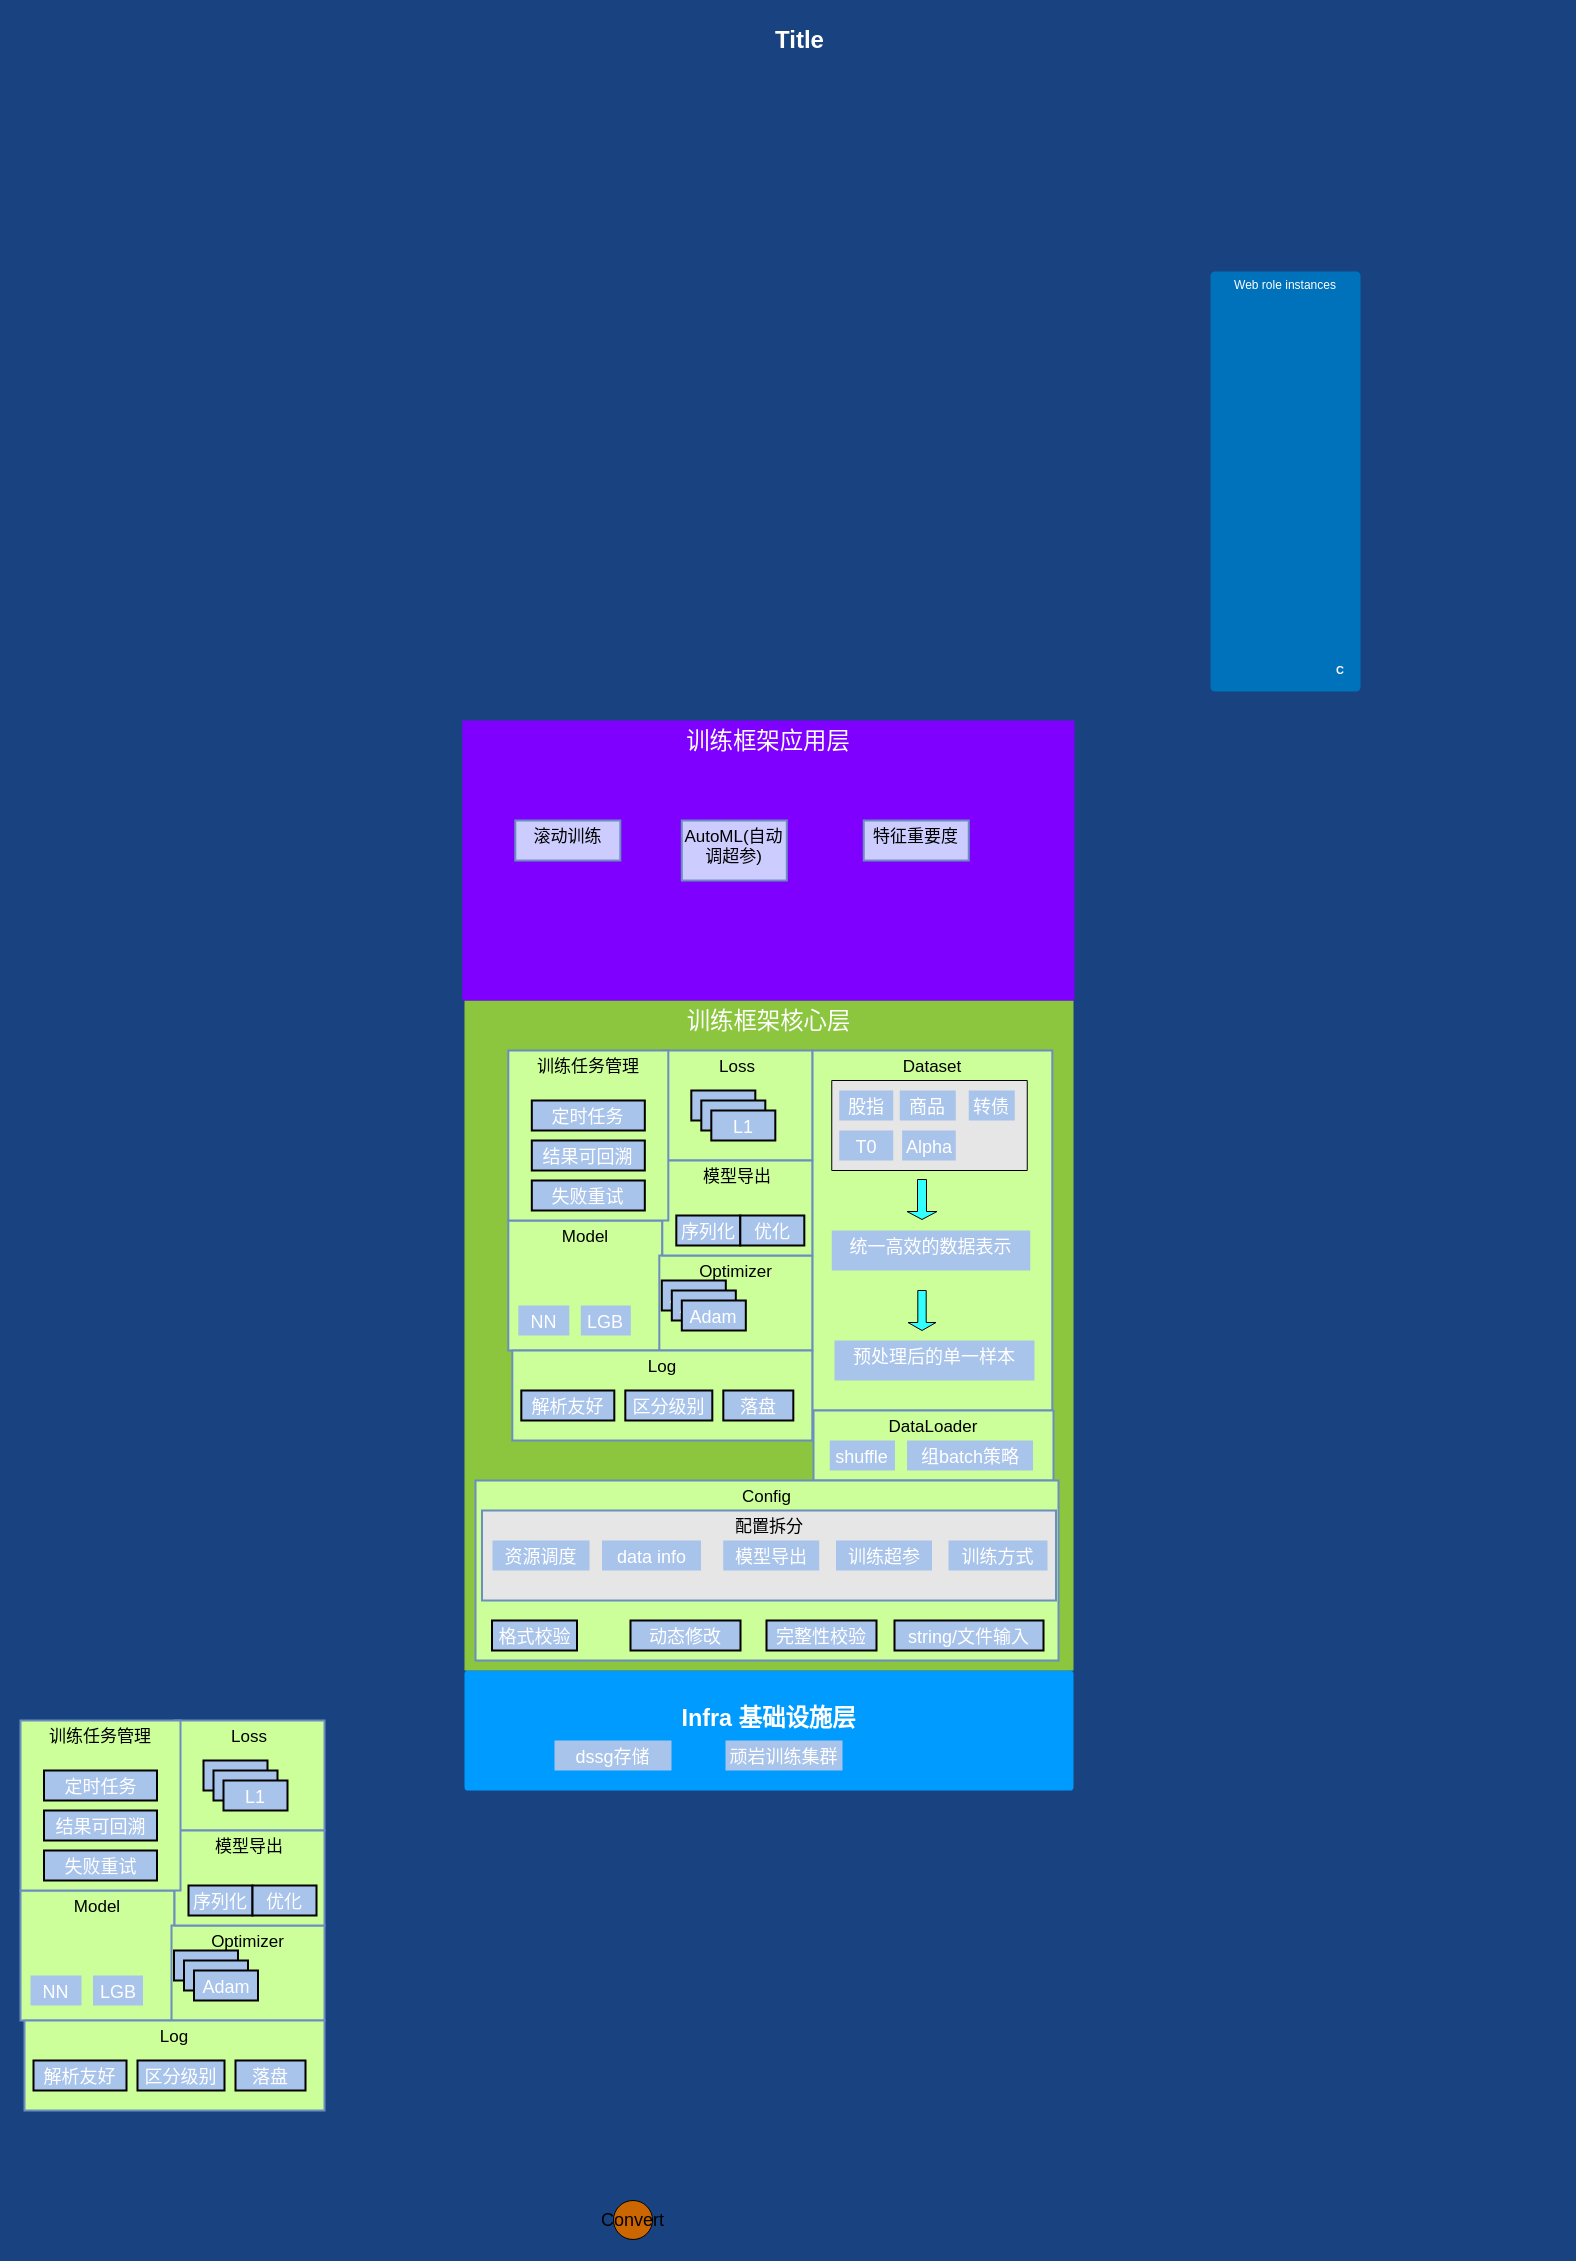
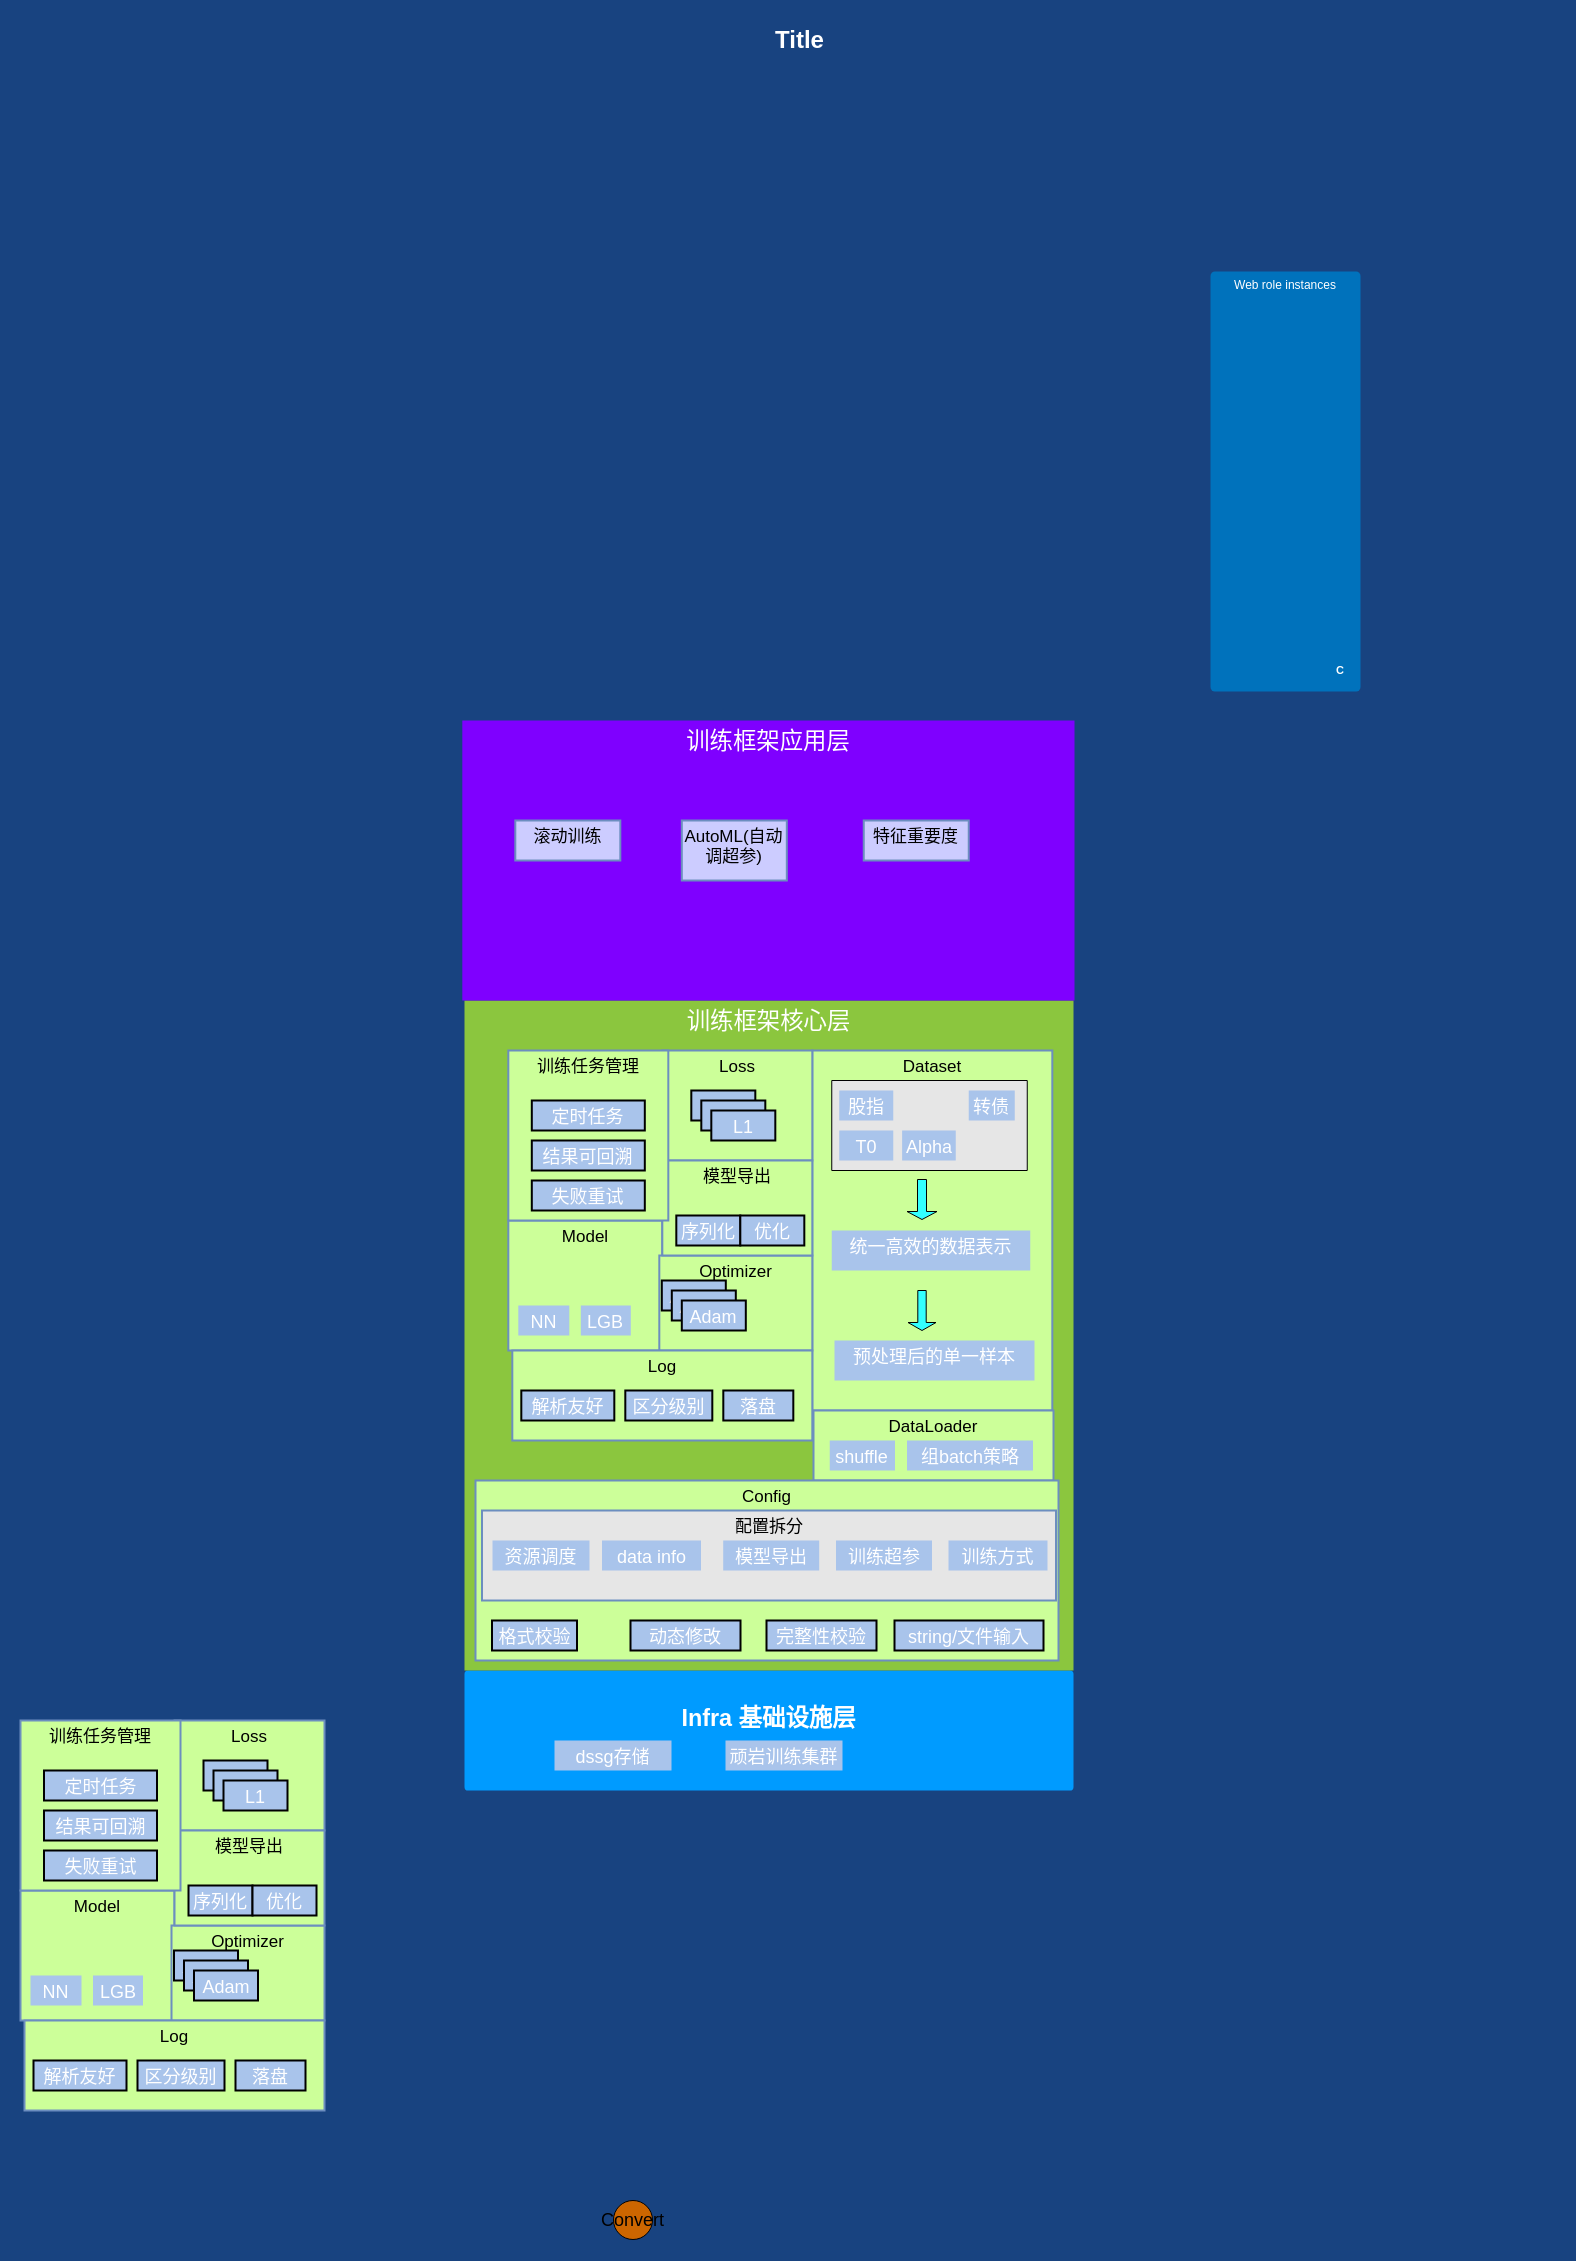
node "商品": removed
